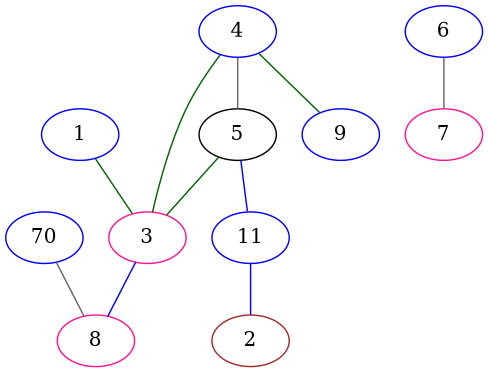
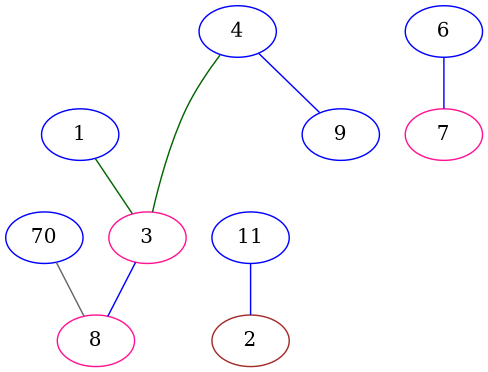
edge "4" -- "9": color darkgreen -> blue
edge "6" -- "7": color gray40 -> blue
node "5": removed
